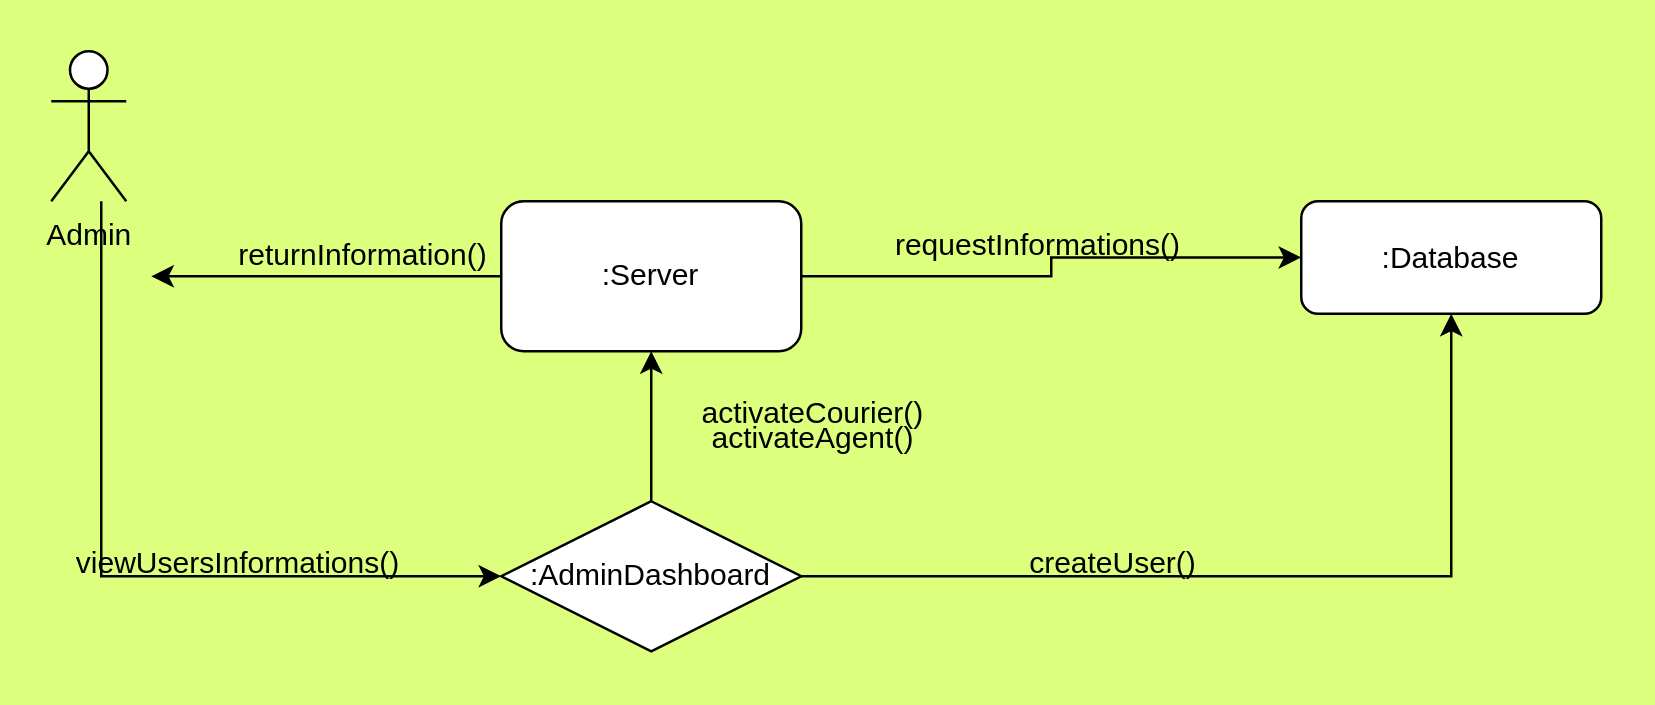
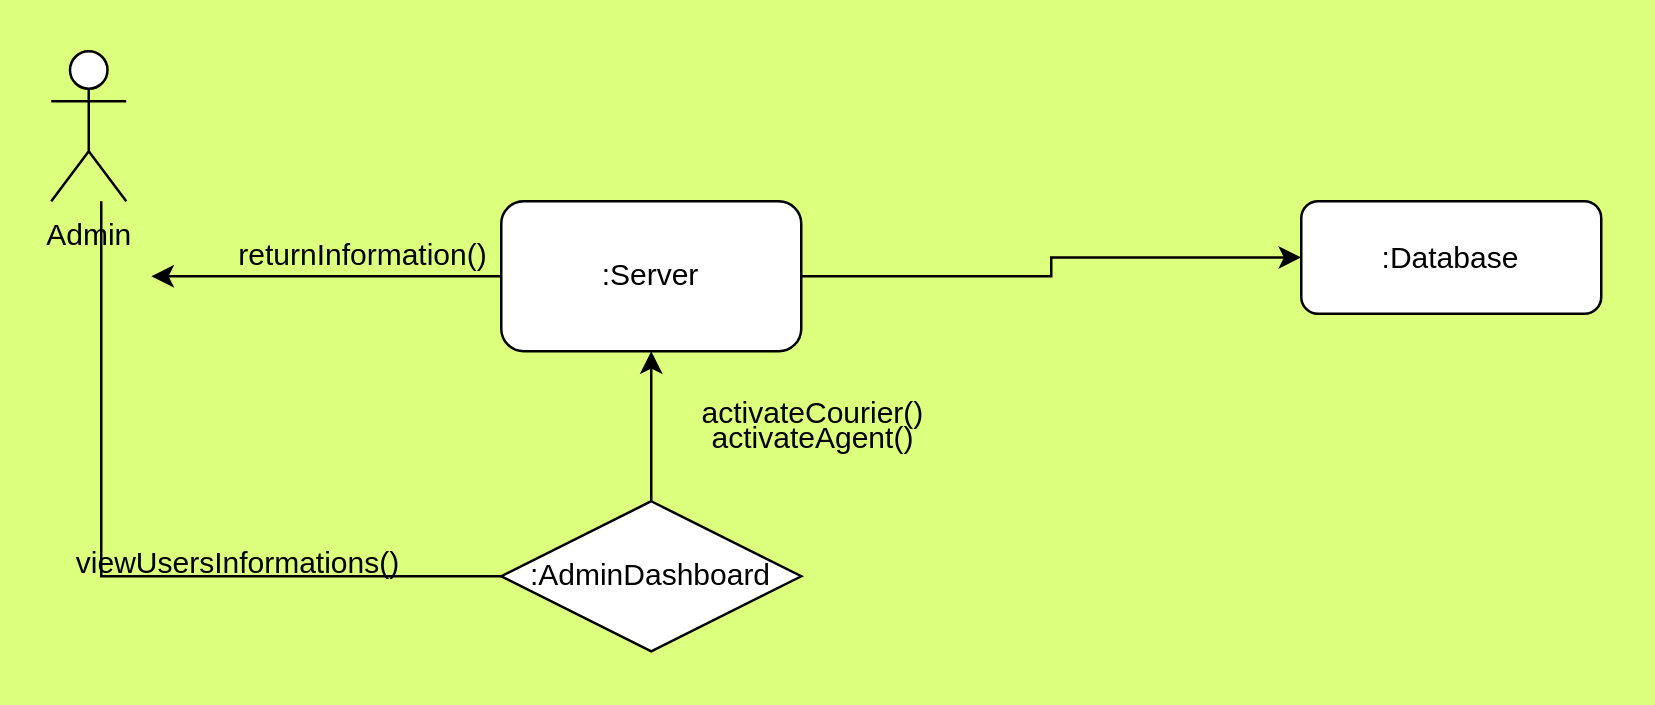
node "requestInformations()": removed
node "createUser()": removed
edge "Admin" -> ":AdminDashboard": arrowhead classic -> none
edge ":AdminDashboard" -> ":Database": removed
